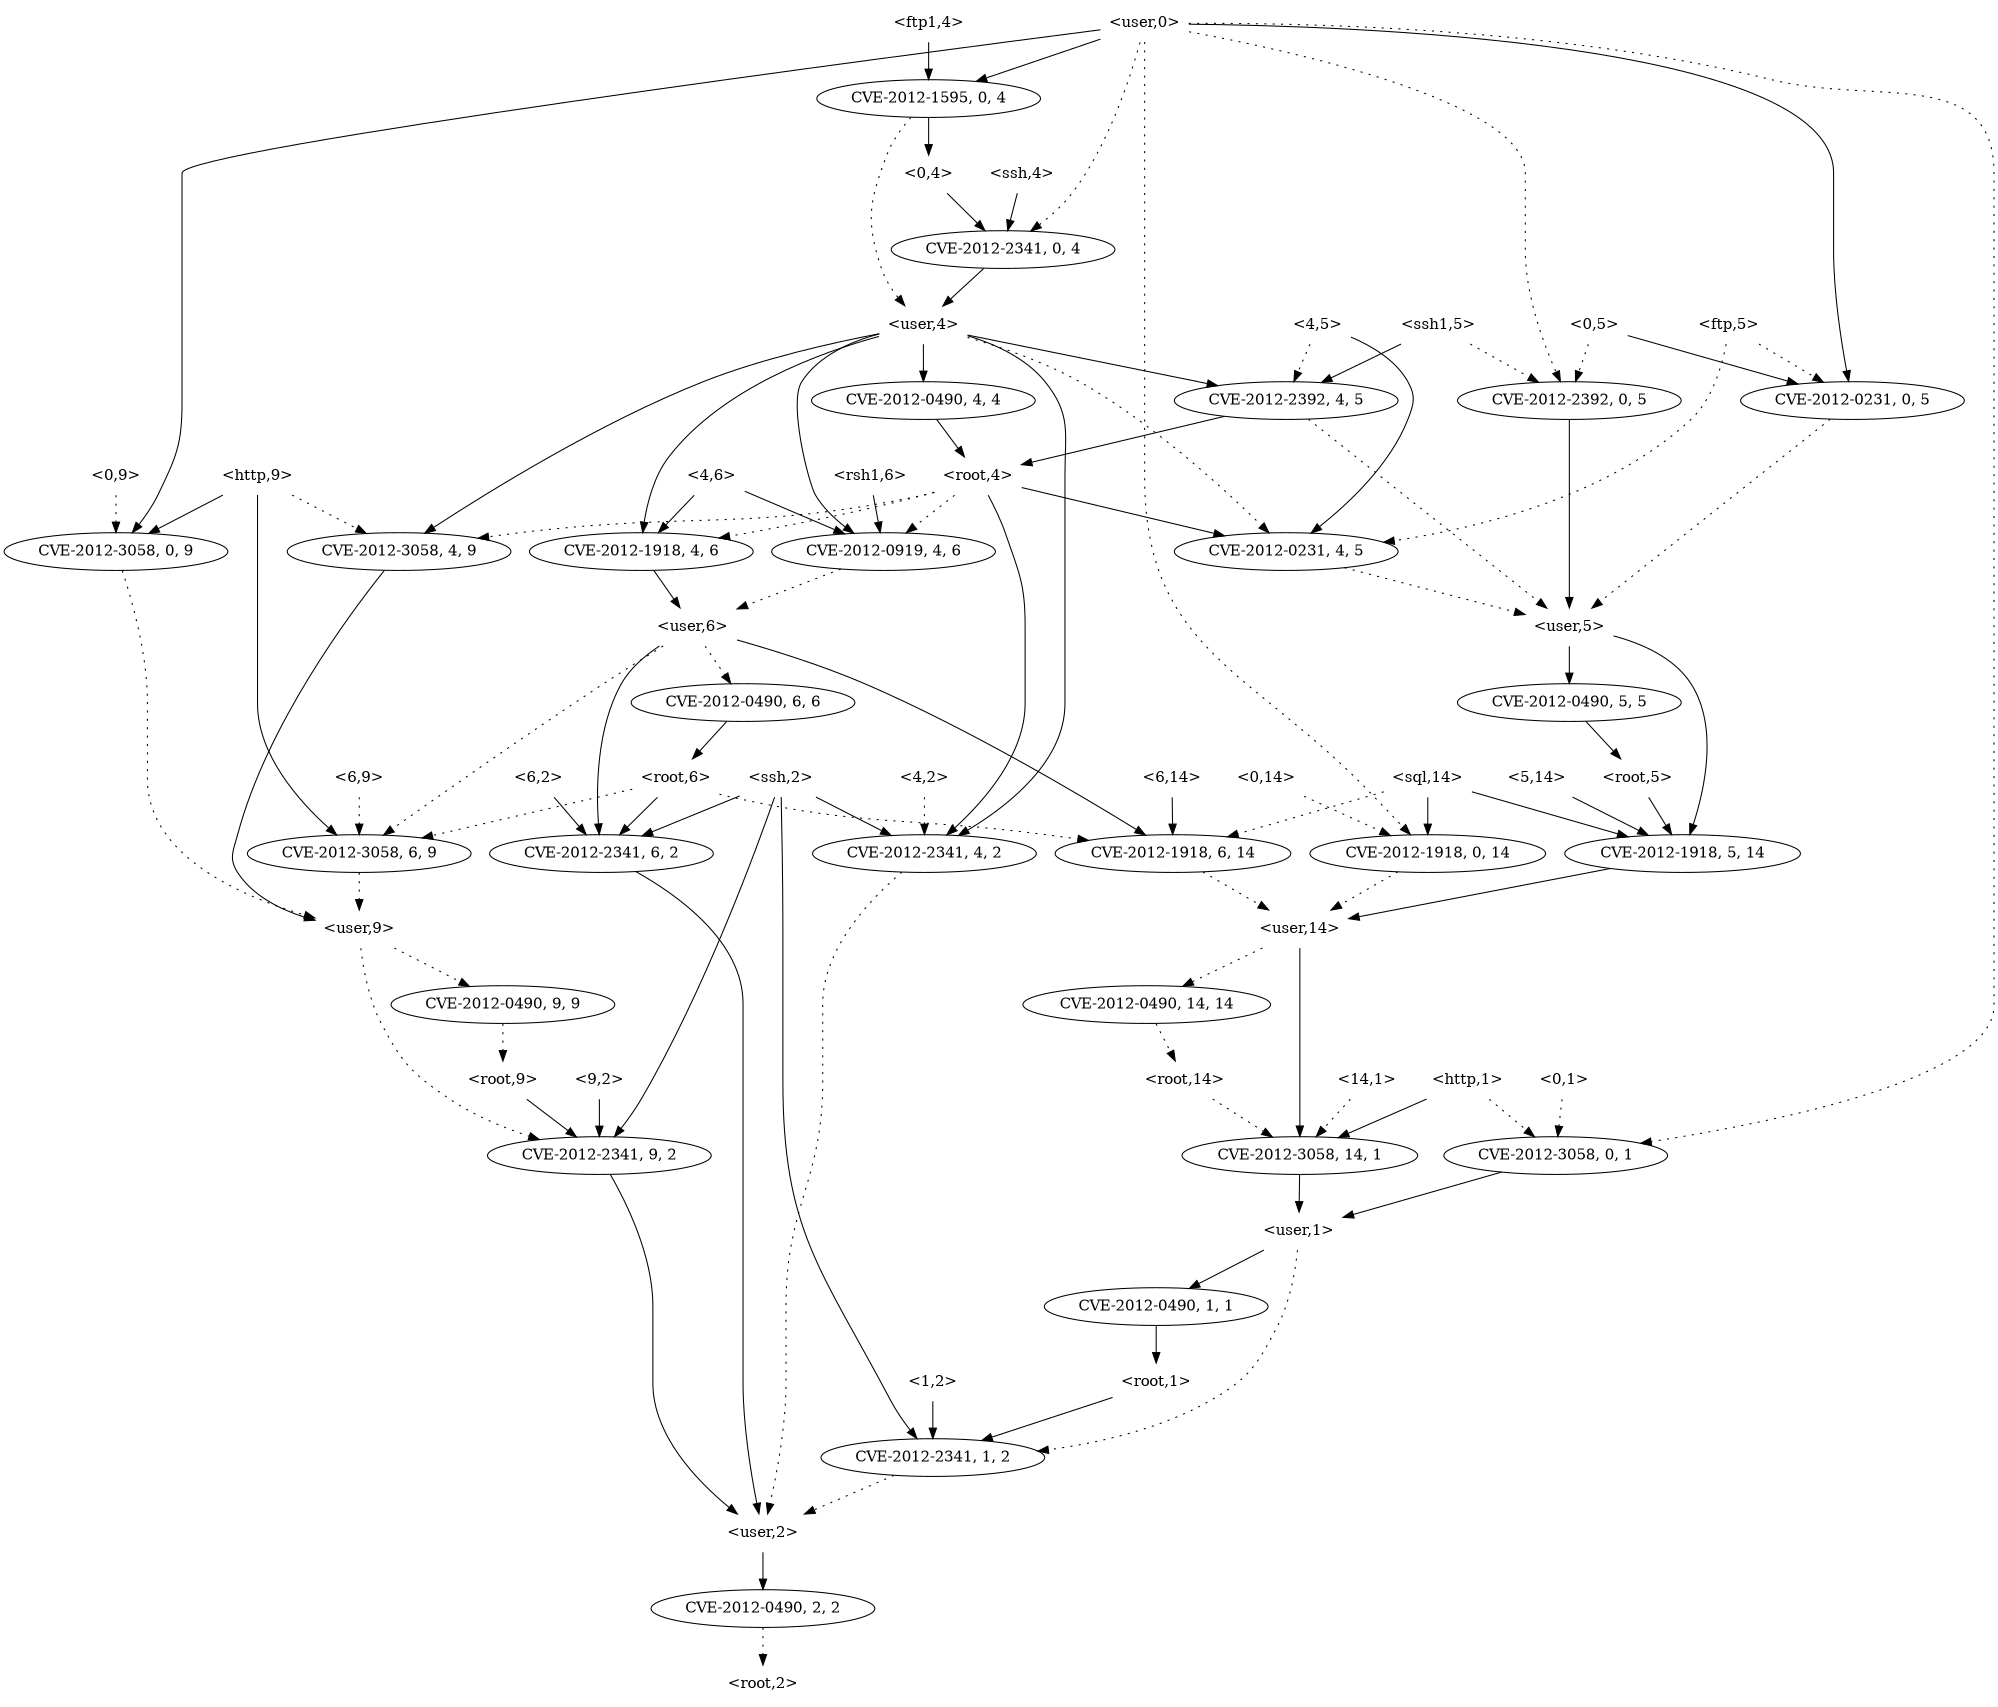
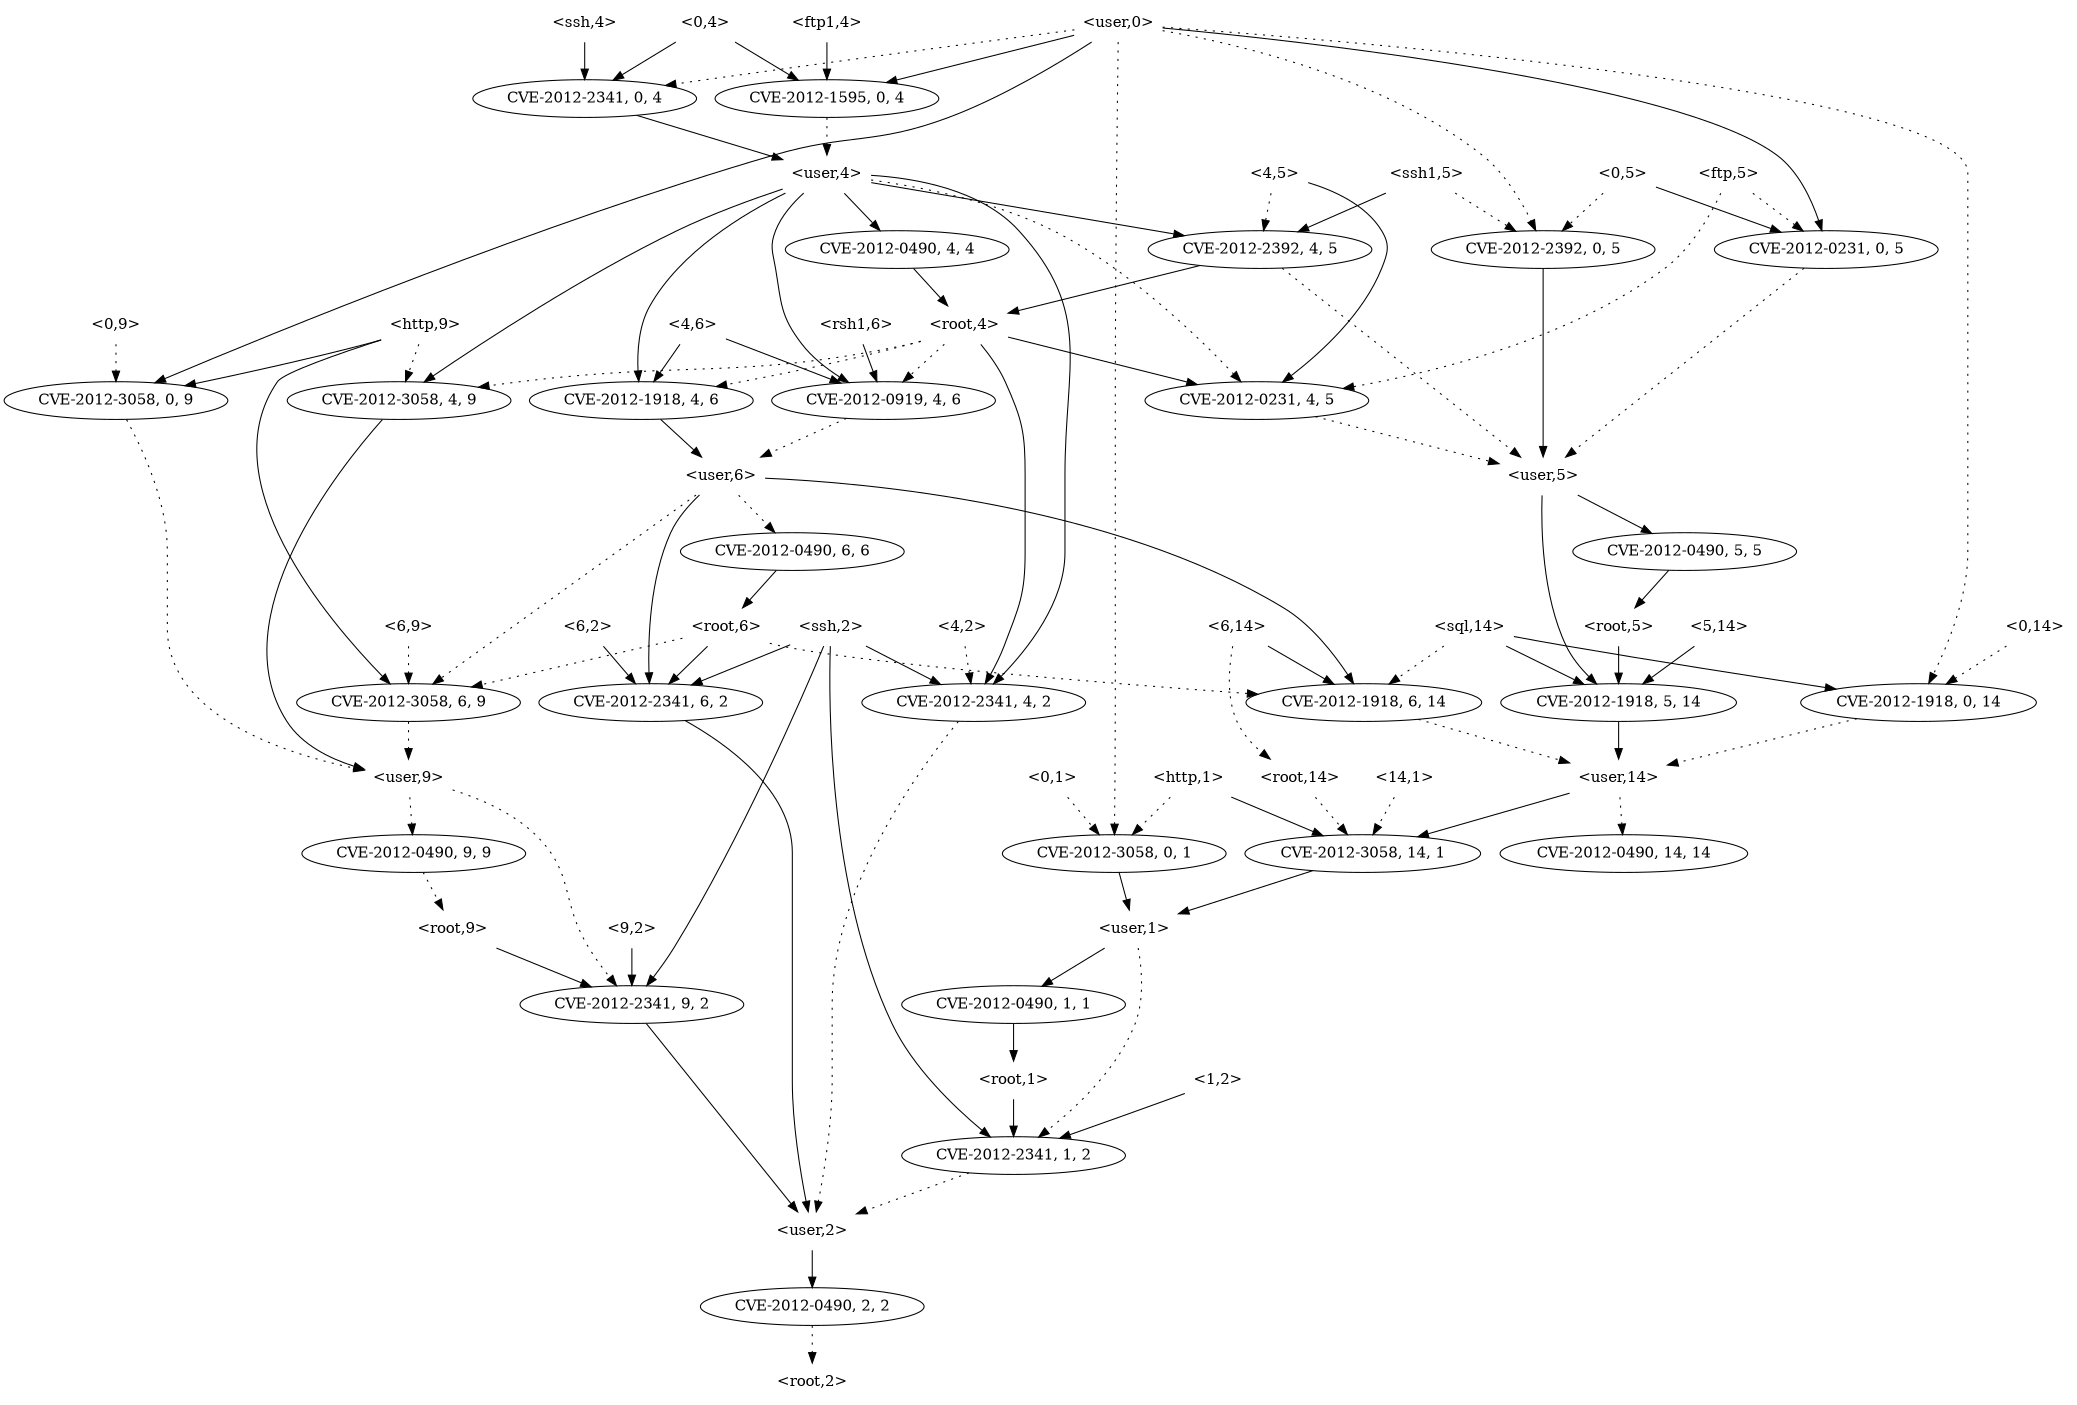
edge "CVE-2012-1595, 0, 4" -> "<0,4>": reversed
edge "CVE-2012-0490, 14, 14" -> "<root,14>": now "<6,14>" -> "<root,14>"
